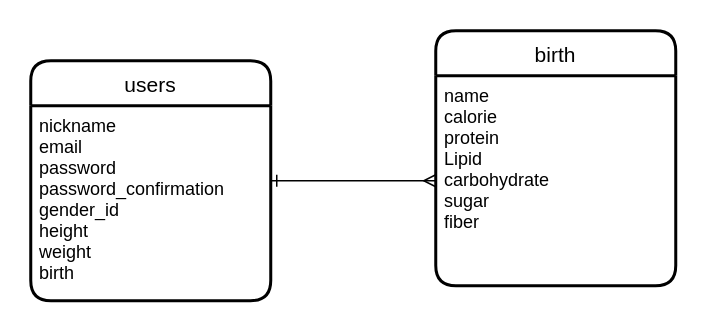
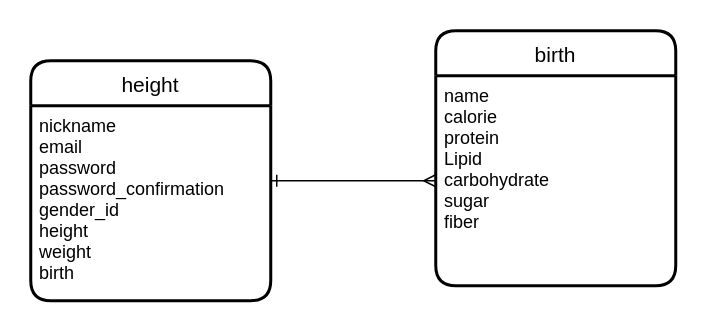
node "users": label "users" -> "height"
